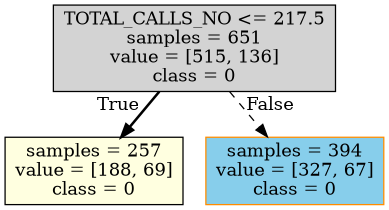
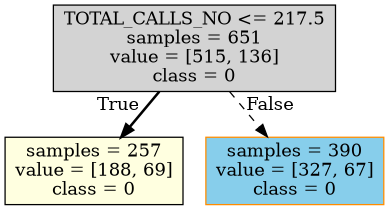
node "samples = 394 value = [327, 67] class = 0": label "samples = 394 value = [327, 67] class = 0" -> "samples = 390 value = [327, 67] class = 0"
